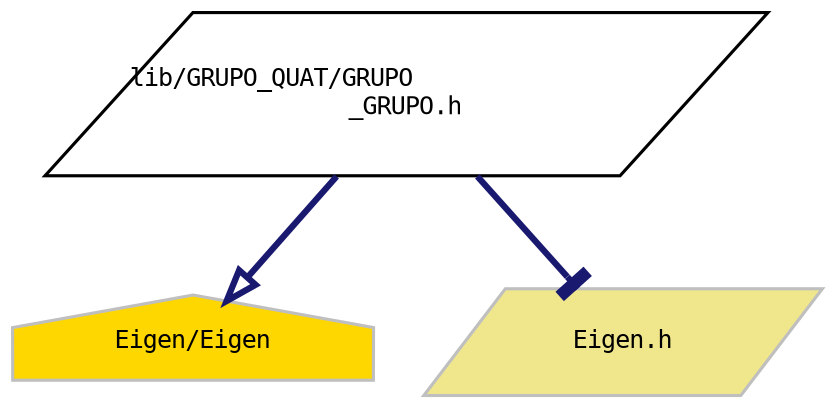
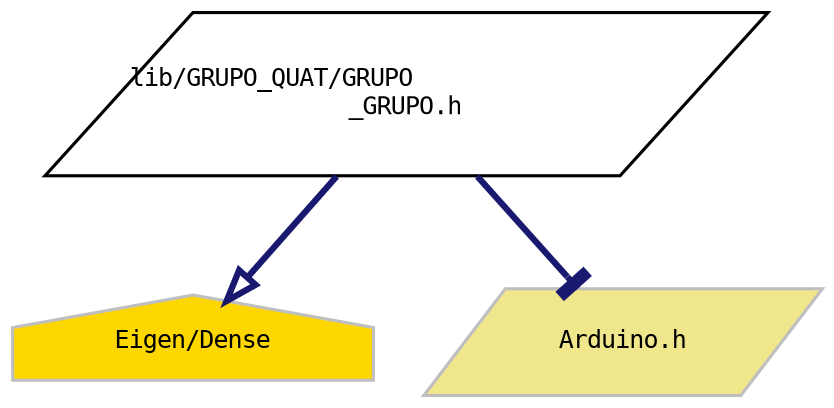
node "Eigen/Eigen": label "Eigen/Eigen" -> "Eigen/Dense"
node "Eigen.h": label "Eigen.h" -> "Arduino.h"
